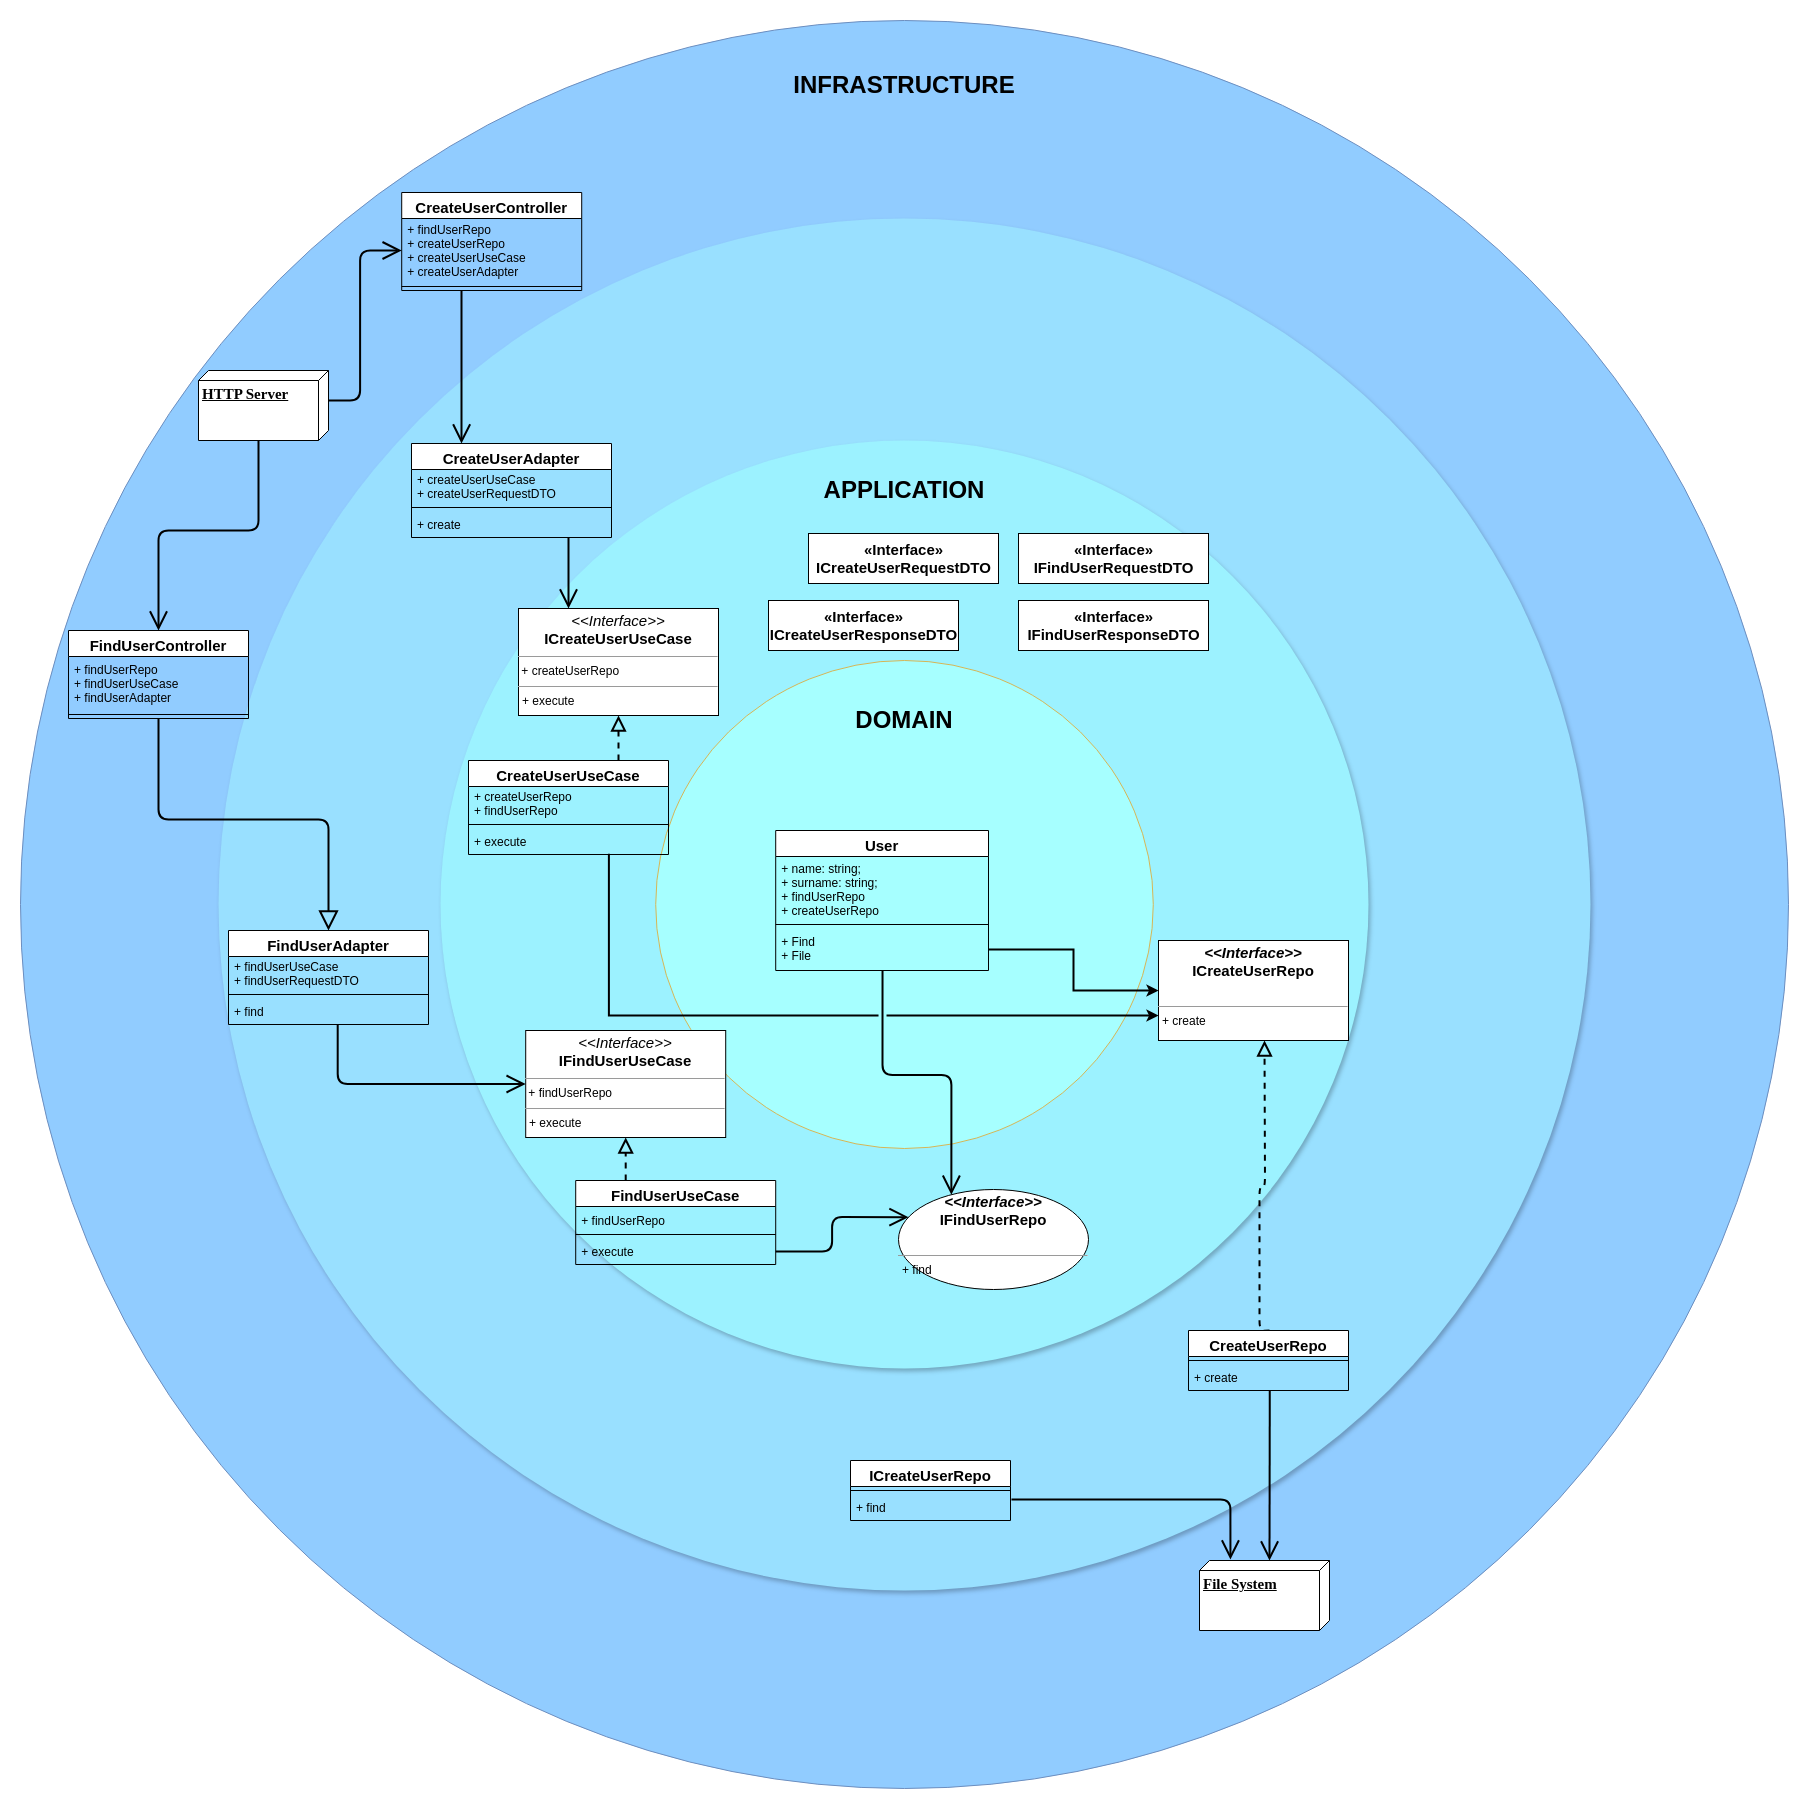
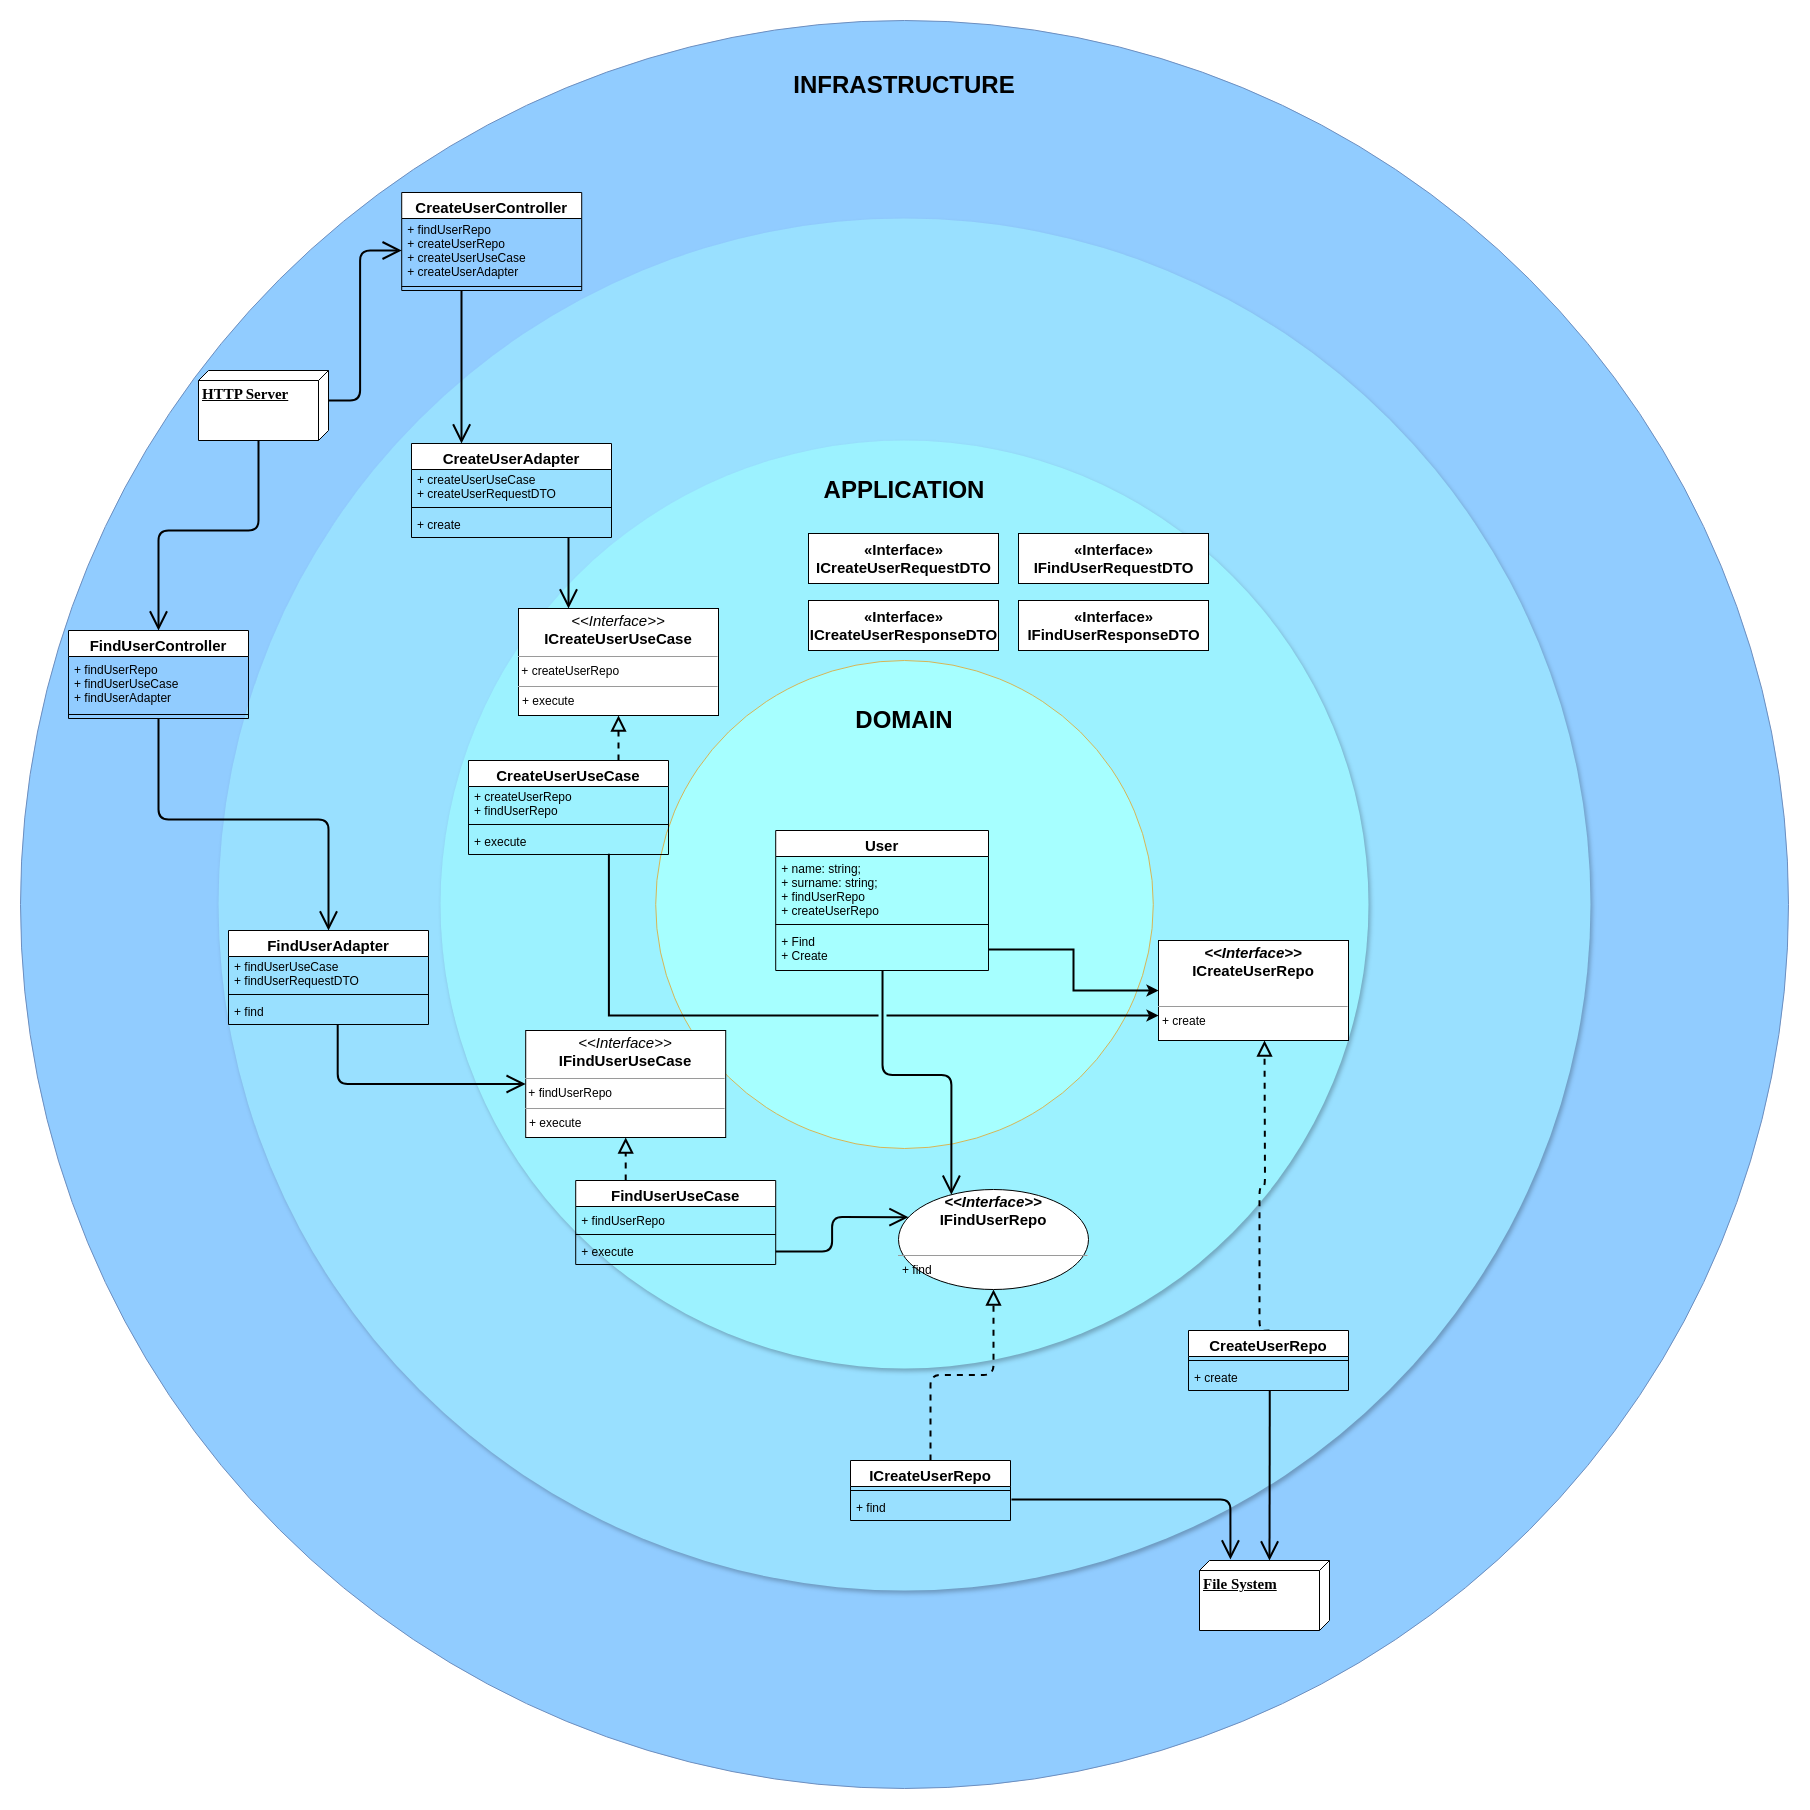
node "«Interface» ICreateUserResponseDTO": moved (864, 626) -> (904, 626)
edge "FindUserController" -> "FindUserAdapter": arrowhead block -> open
node "+ Find + File": label "+ Find + File" -> "+ Find + Create"
edge "ICreateUserRepo" -> "<<Interface>> IFindUserRepo + find": added
